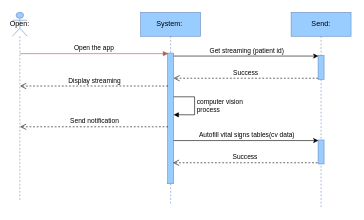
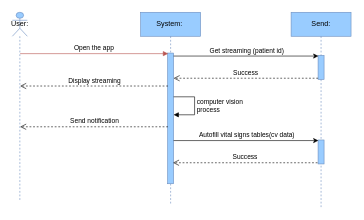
node "Open:": label "Open:" -> "User:"
